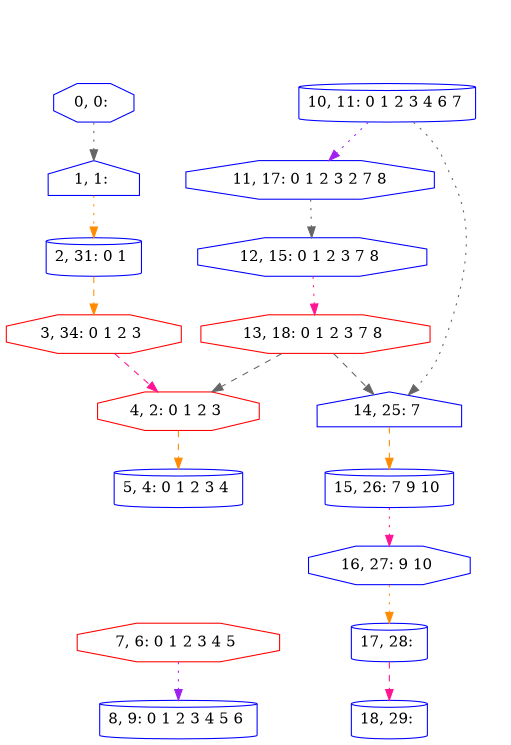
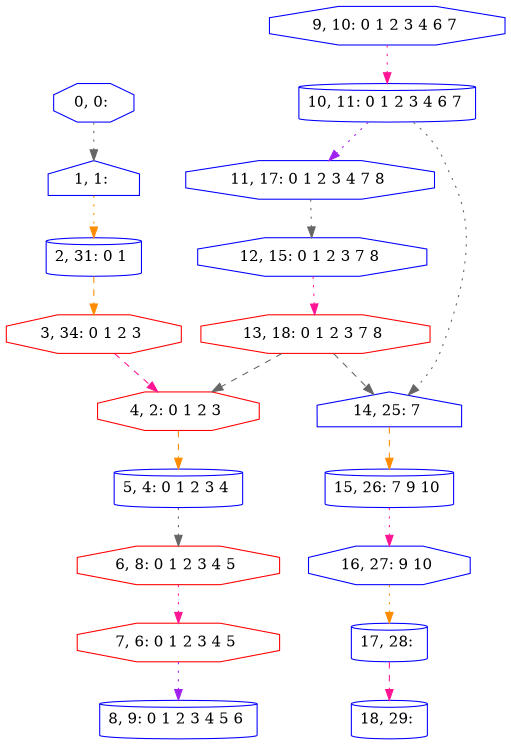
node "9, 10: 0 1 2 3 4 6 7": added
node "11, 17: 0 1 2 3 2 7 8": label "11, 17: 0 1 2 3 2 7 8" -> "11, 17: 0 1 2 3 4 7 8"
node "6, 8: 0 1 2 3 4 5": added
